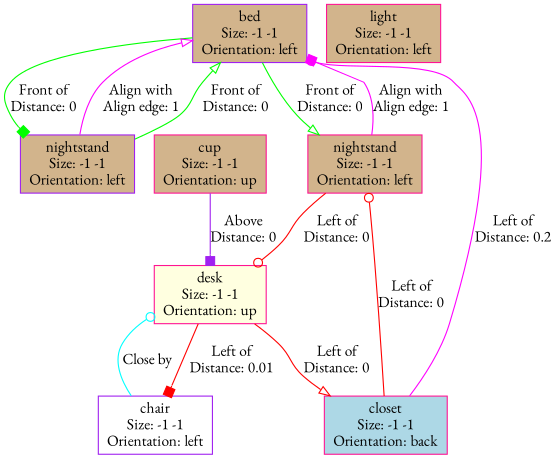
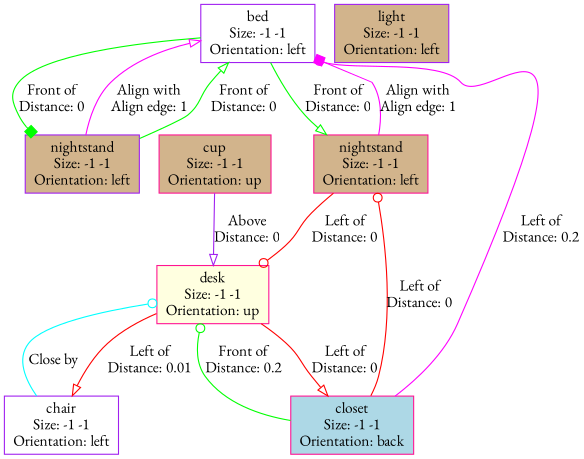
node "bed Size: -1 -1 Orientation: left": fillcolor tan -> white
node "light Size: -1 -1 Orientation: left": color deeppink -> purple
edge "cup Size: -1 -1 Orientation: up" -> "desk Size: -1 -1 Orientation: up": arrowhead box -> onormal
edge "desk Size: -1 -1 Orientation: up" -> "chair Size: -1 -1 Orientation: left": arrowhead box -> onormal
edge "closet Size: -1 -1 Orientation: back" -> "desk Size: -1 -1 Orientation: up": added, label "Front of Distance: 0.2"
